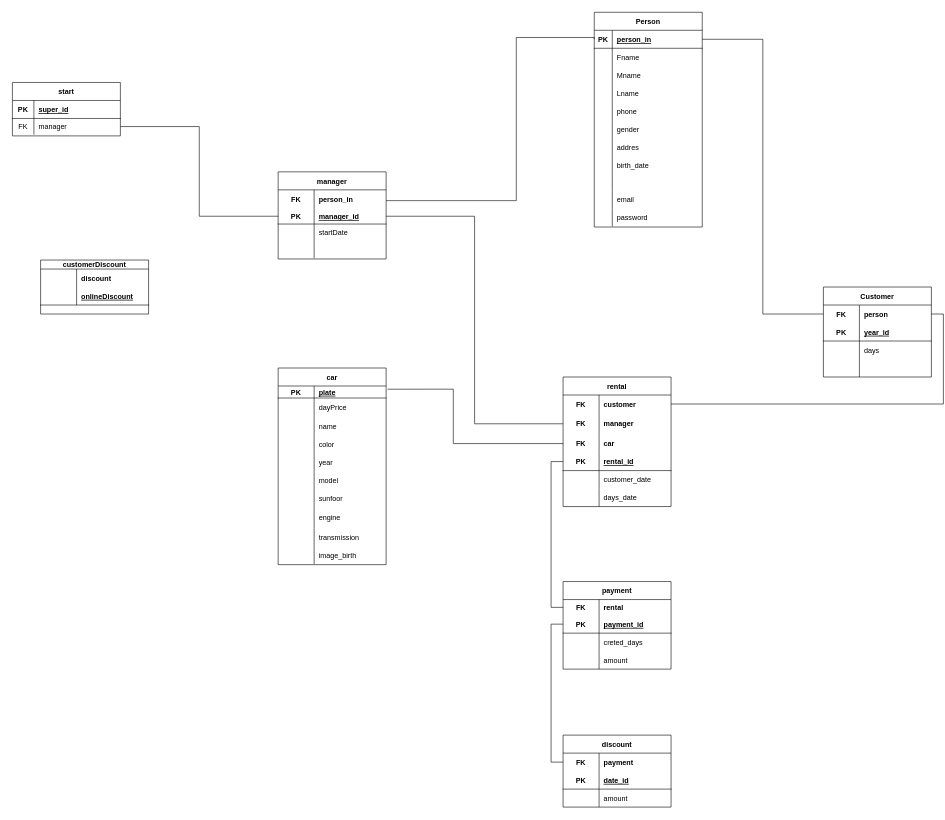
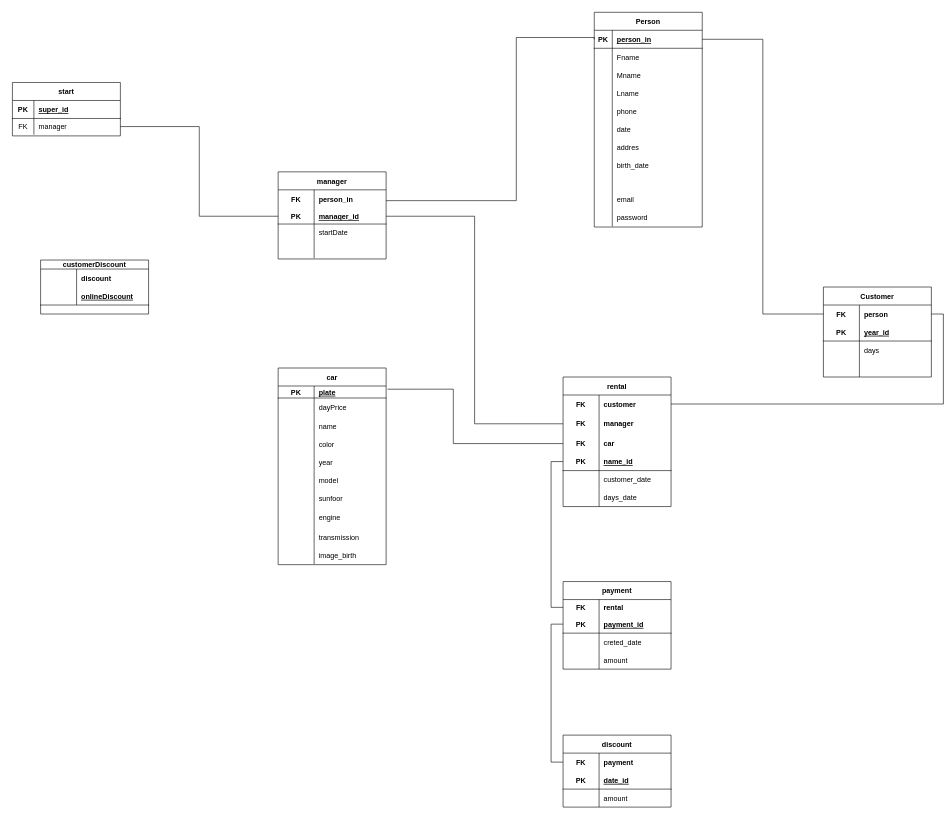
node "gender": label "gender" -> "date"
node "rental_id": label "rental_id" -> "name_id"
node "creted_days": label "creted_days" -> "creted_date"
